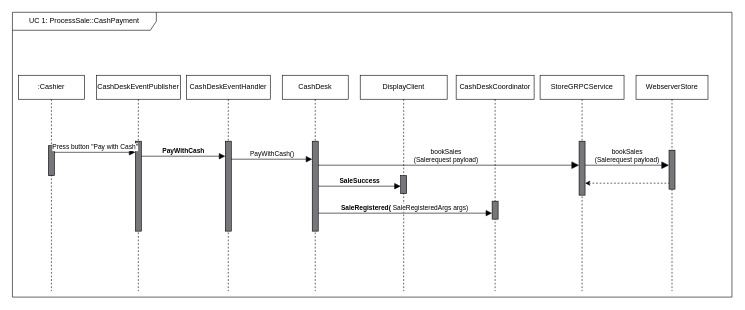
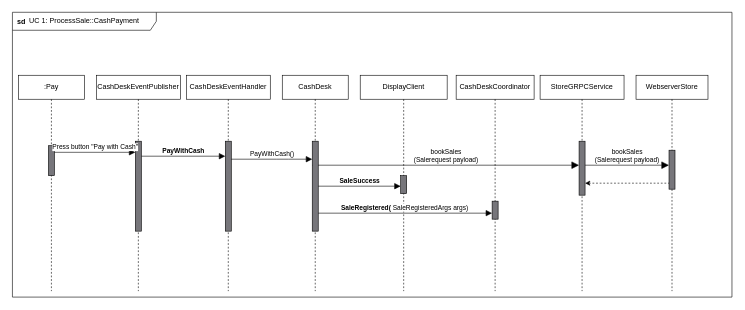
node "sd": added
node ":Cashier": label ":Cashier" -> ":Pay"
